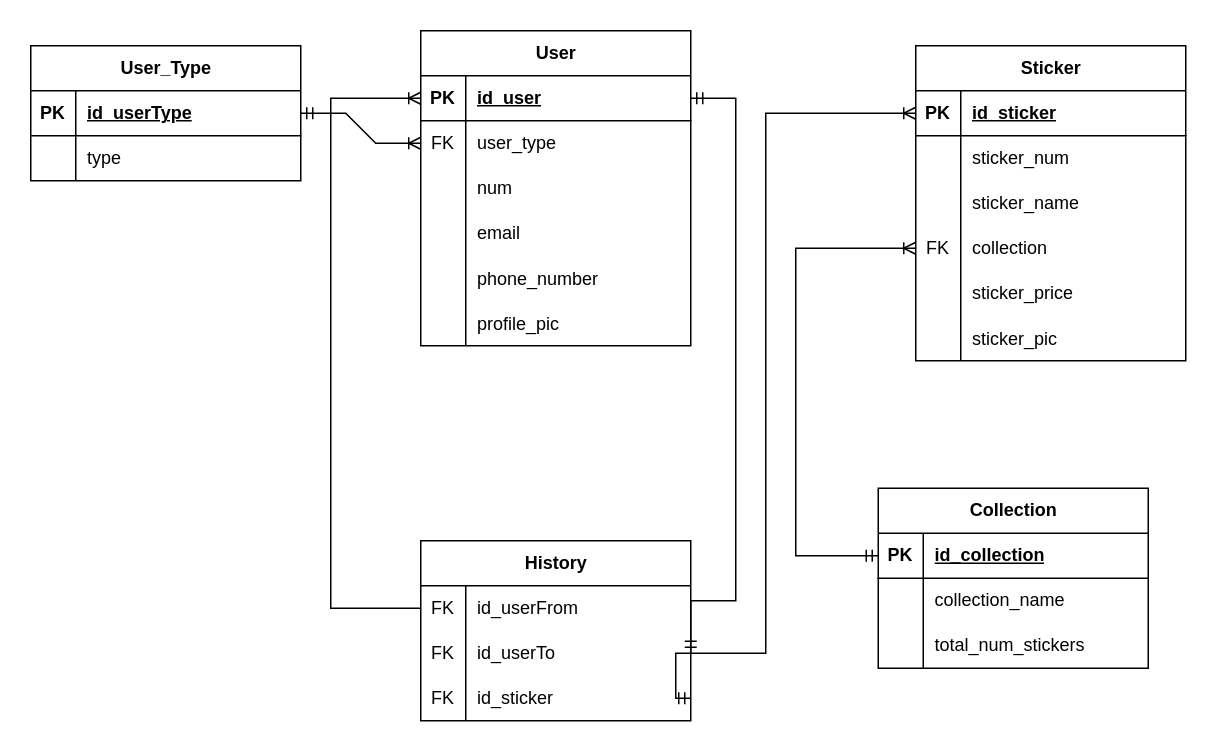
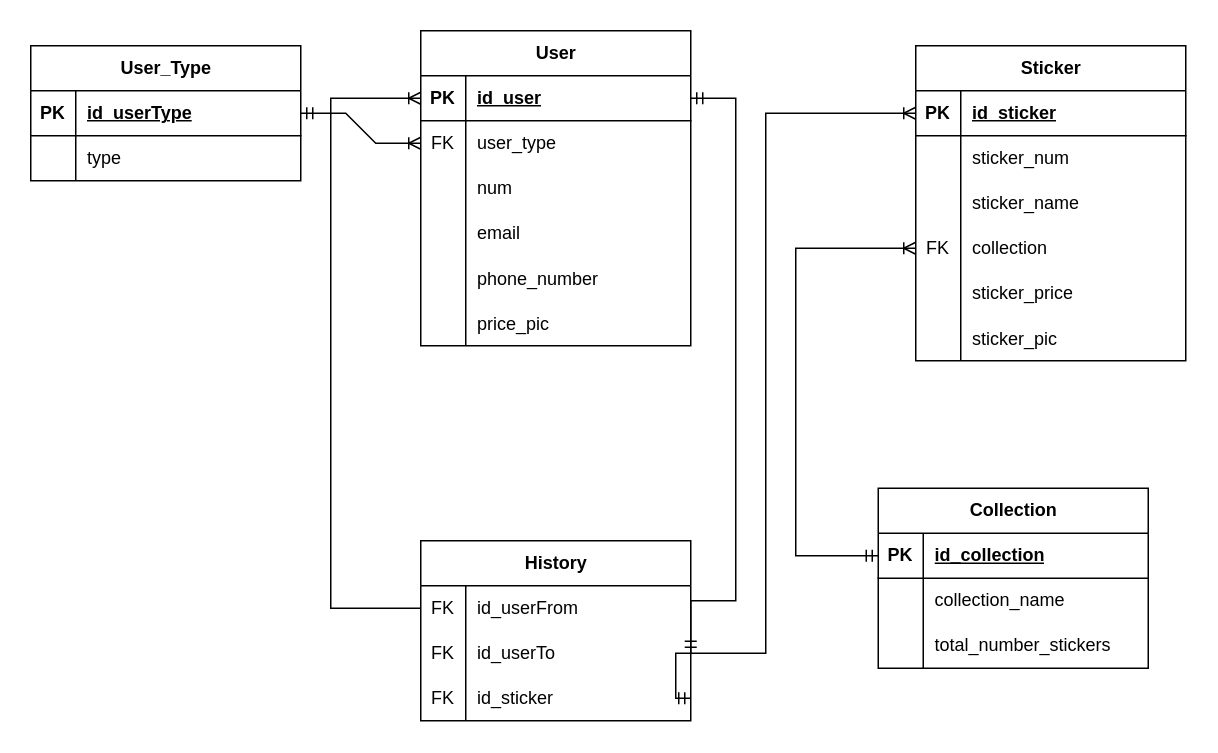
node "profile_pic": label "profile_pic" -> "price_pic"
node "total_num_stickers": label "total_num_stickers" -> "total_number_stickers"
